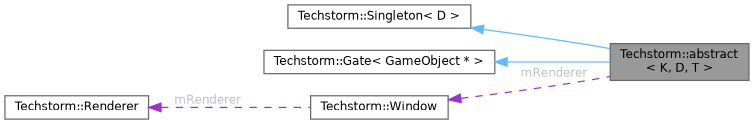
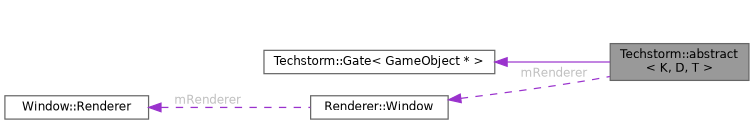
node "Techstorm::Singleton< D >": removed
edge "Techstorm::abstract < K, D, T >" -> "Techstorm::Gate< GameObject * >": color steelblue1 -> darkorchid3
node "Techstorm::Renderer": label "Techstorm::Renderer" -> "Window::Renderer"
node "Techstorm::Window": label "Techstorm::Window" -> "Renderer::Window"
